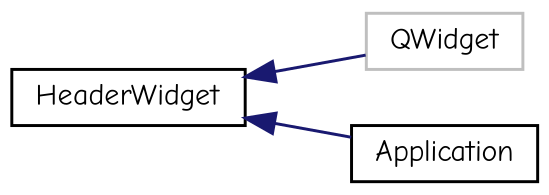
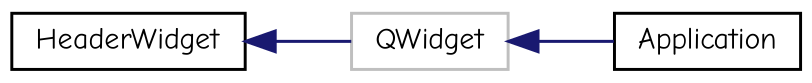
edge "Application" -> "HeaderWidget": now "Application" -> "QWidget"
